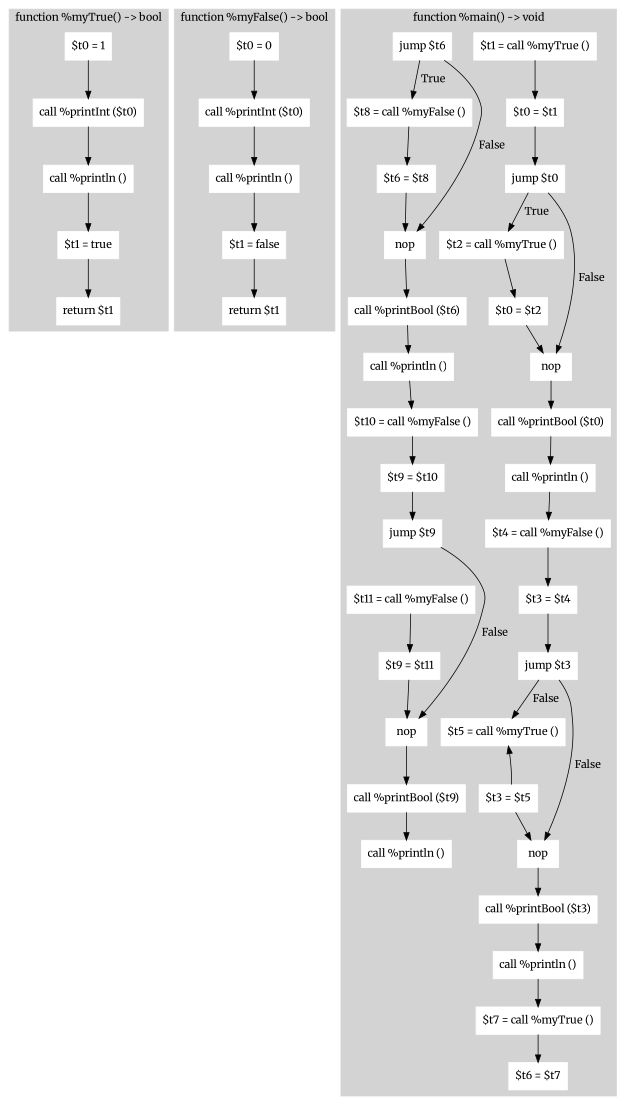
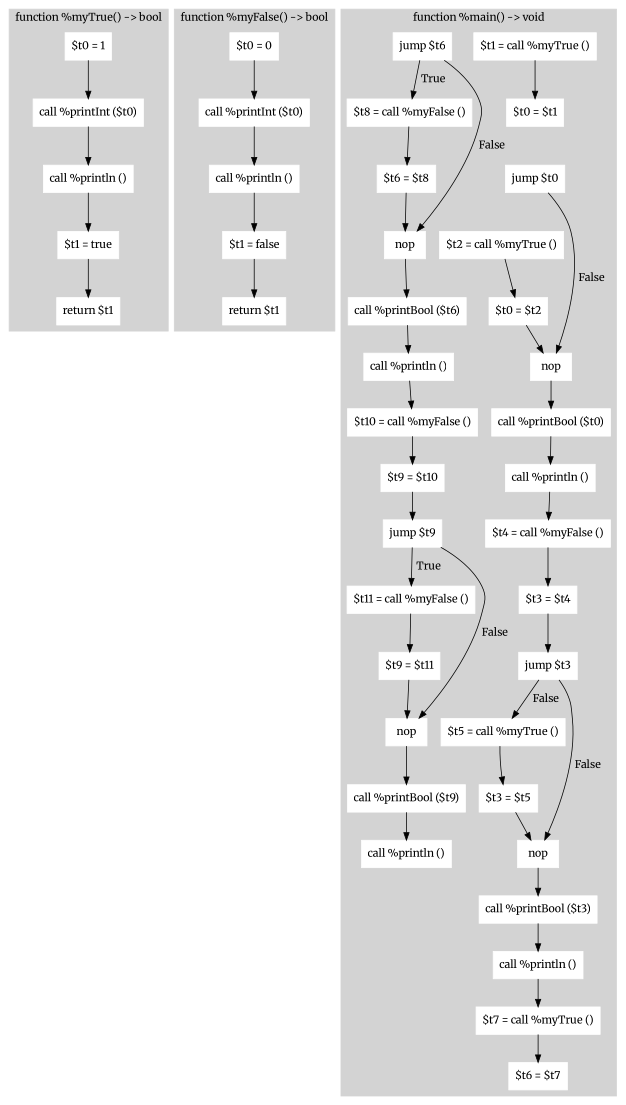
edge "$t0 = $t1" -> "jump $t0": removed
edge "jump $t0" -> "$t2 = call %myTrue ()": removed, label "True"
edge "jump $t9" -> "$t11 = call %myFalse ()": added, label "True"
edge "$t3 = $t5" -> "$t5 = call %myTrue ()": reversed
